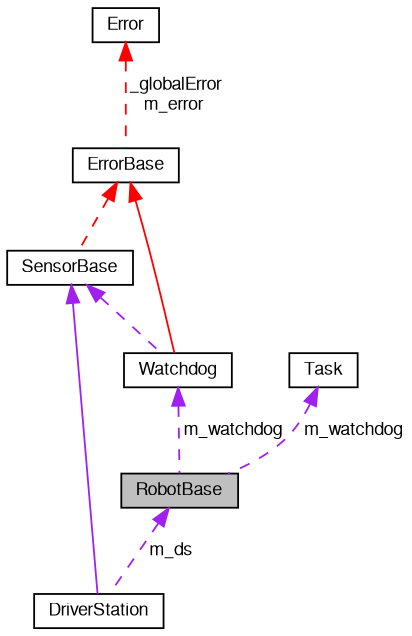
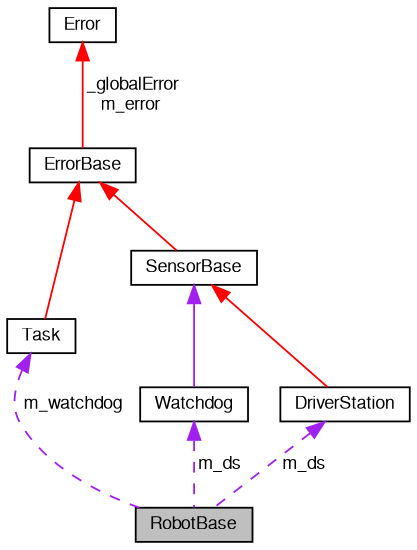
edge "ErrorBase" -> "Error": style dashed -> solid
edge "SensorBase" -> "ErrorBase": style dashed -> solid
edge "Watchdog" -> "ErrorBase": now "Task" -> "ErrorBase"
edge "Watchdog" -> "SensorBase": style dashed -> solid
edge "RobotBase" -> "Watchdog": label " m_watchdog" -> " m_ds"
edge "DriverStation" -> "SensorBase": color purple -> red
edge "DriverStation" -> "RobotBase": reversed
